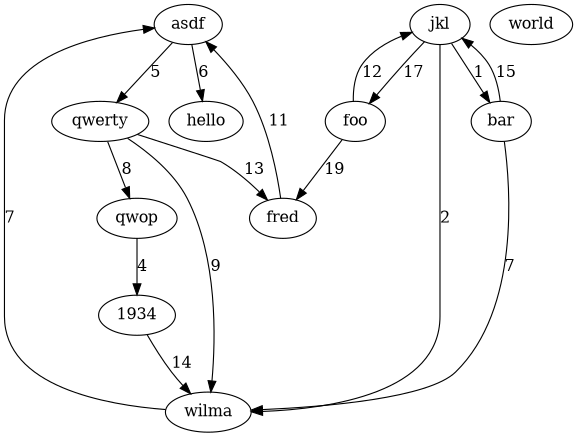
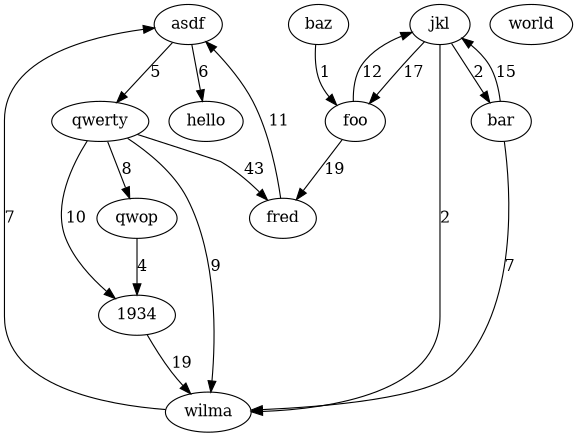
node "baz": added
edge "jkl" -> "bar": label "1" -> "2"
edge "qwerty" -> "fred": label "13" -> "43"
edge "qwerty" -> "1934": added, label "10"
edge "1934" -> "wilma": label "14" -> "19"
